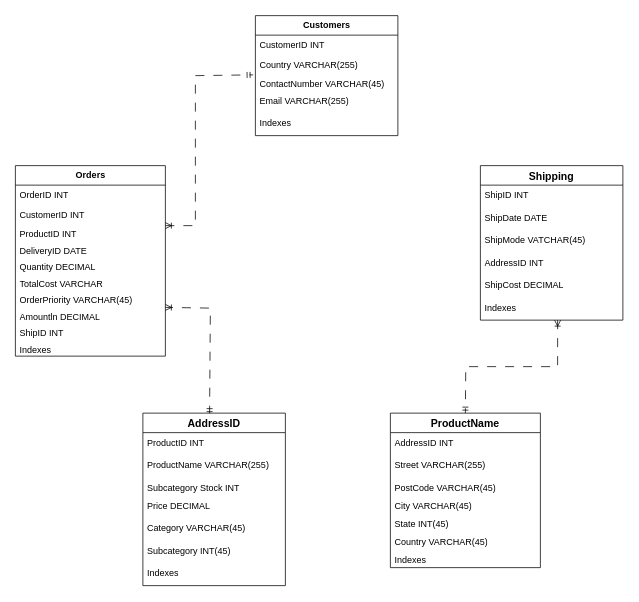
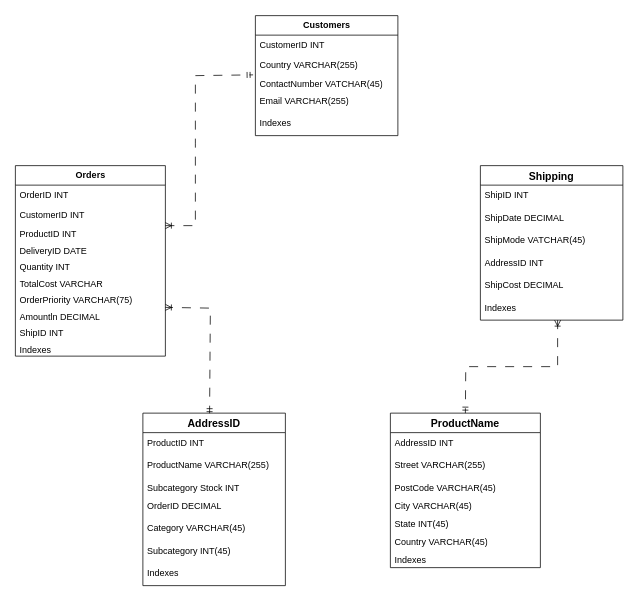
node "ContactNumber VARCHAR(45)": label "ContactNumber VARCHAR(45)" -> "ContactNumber VATCHAR(45)"
node "ShipDate DATE": label "ShipDate DATE" -> "ShipDate DECIMAL"
node "Quantity DECIMAL": label "Quantity DECIMAL" -> "Quantity INT"
node "OrderPriority VARCHAR(45)": label "OrderPriority VARCHAR(45)" -> "OrderPriority VARCHAR(75)"
node "Price DECIMAL": label "Price DECIMAL" -> "OrderID DECIMAL"
